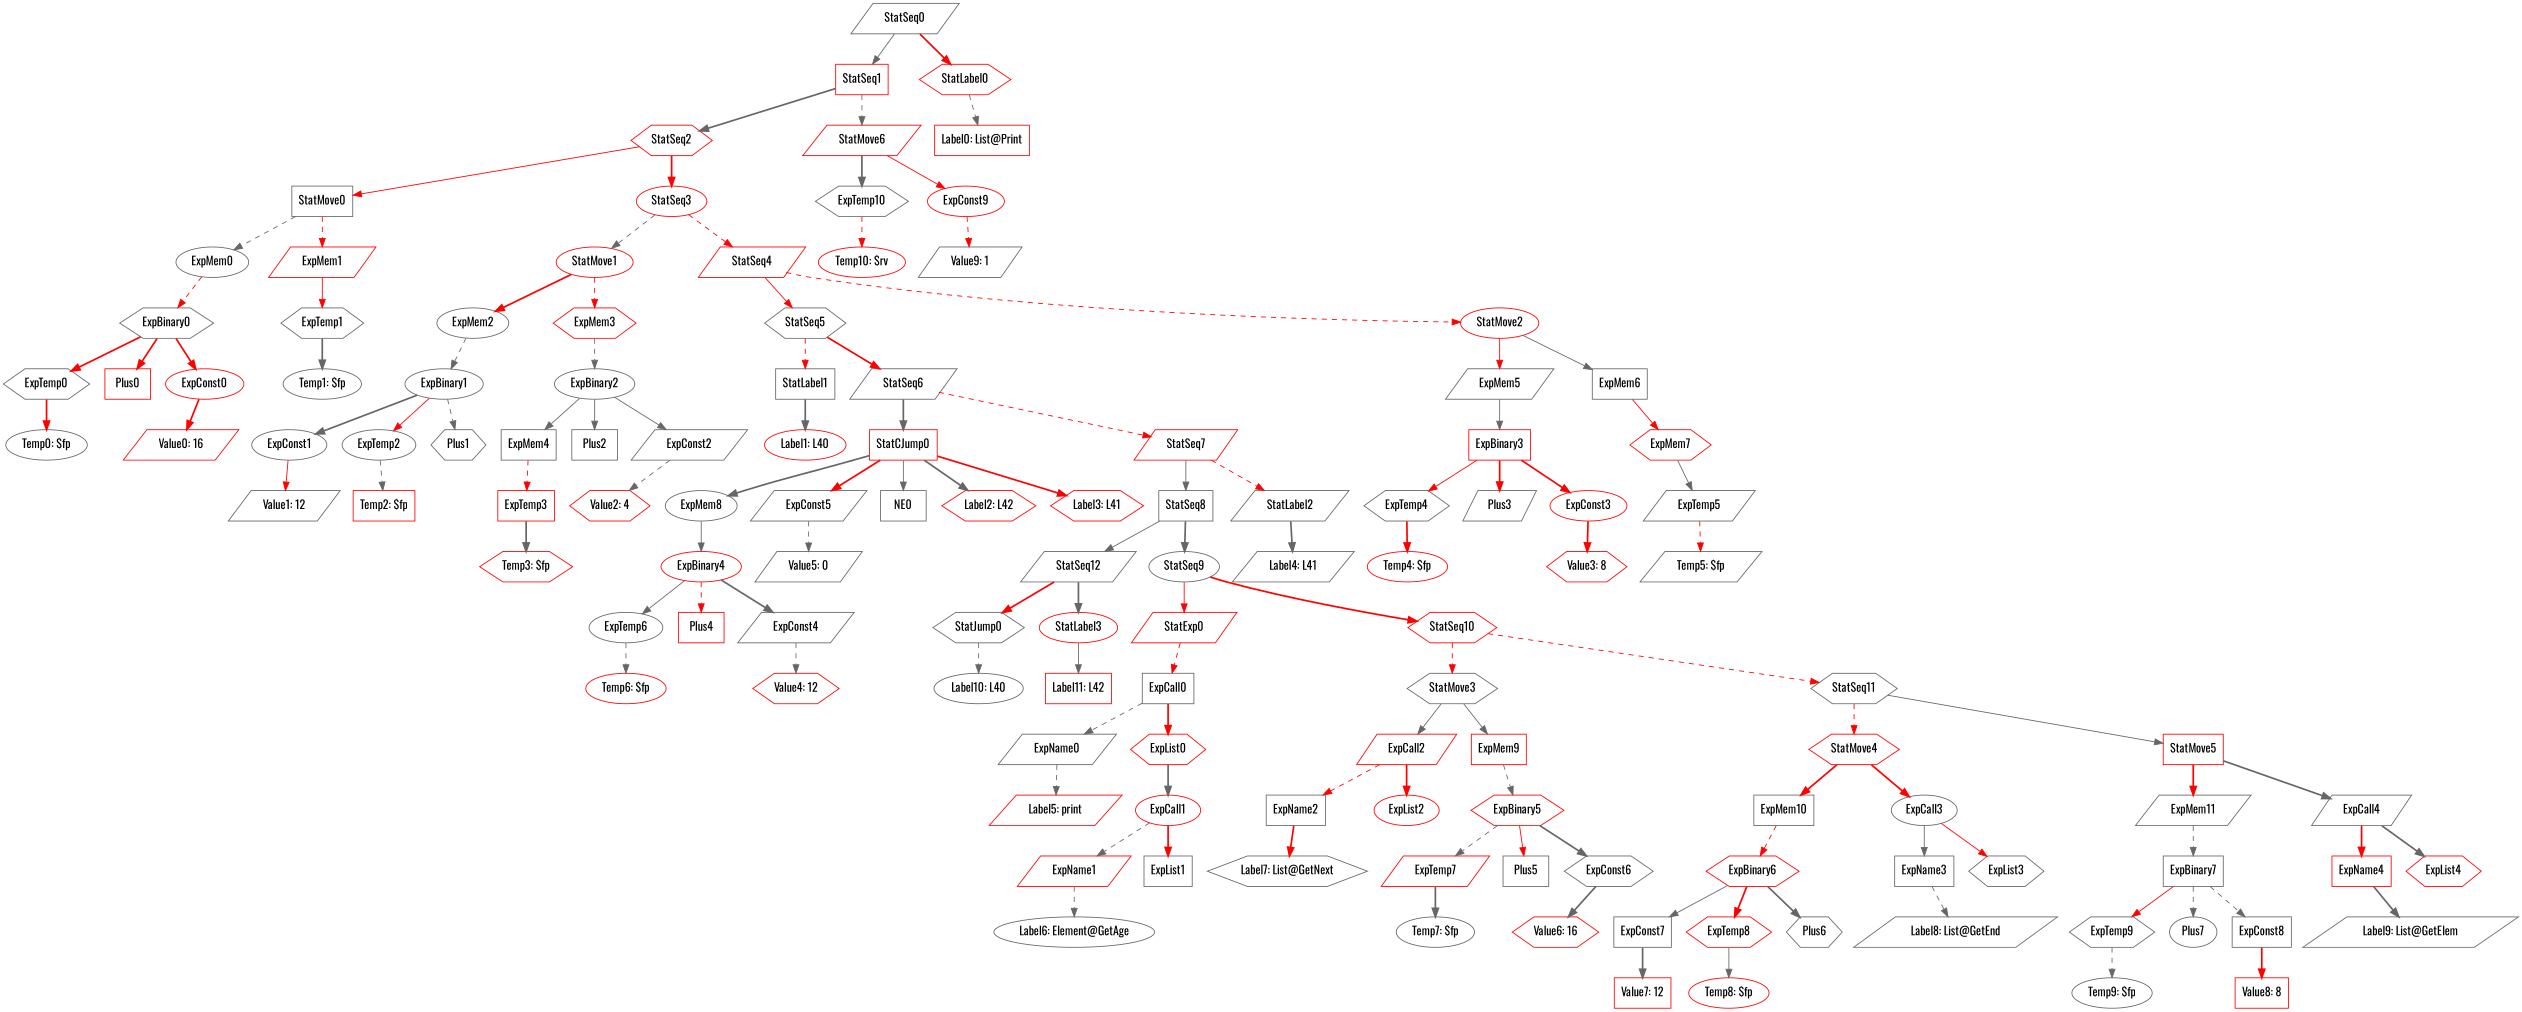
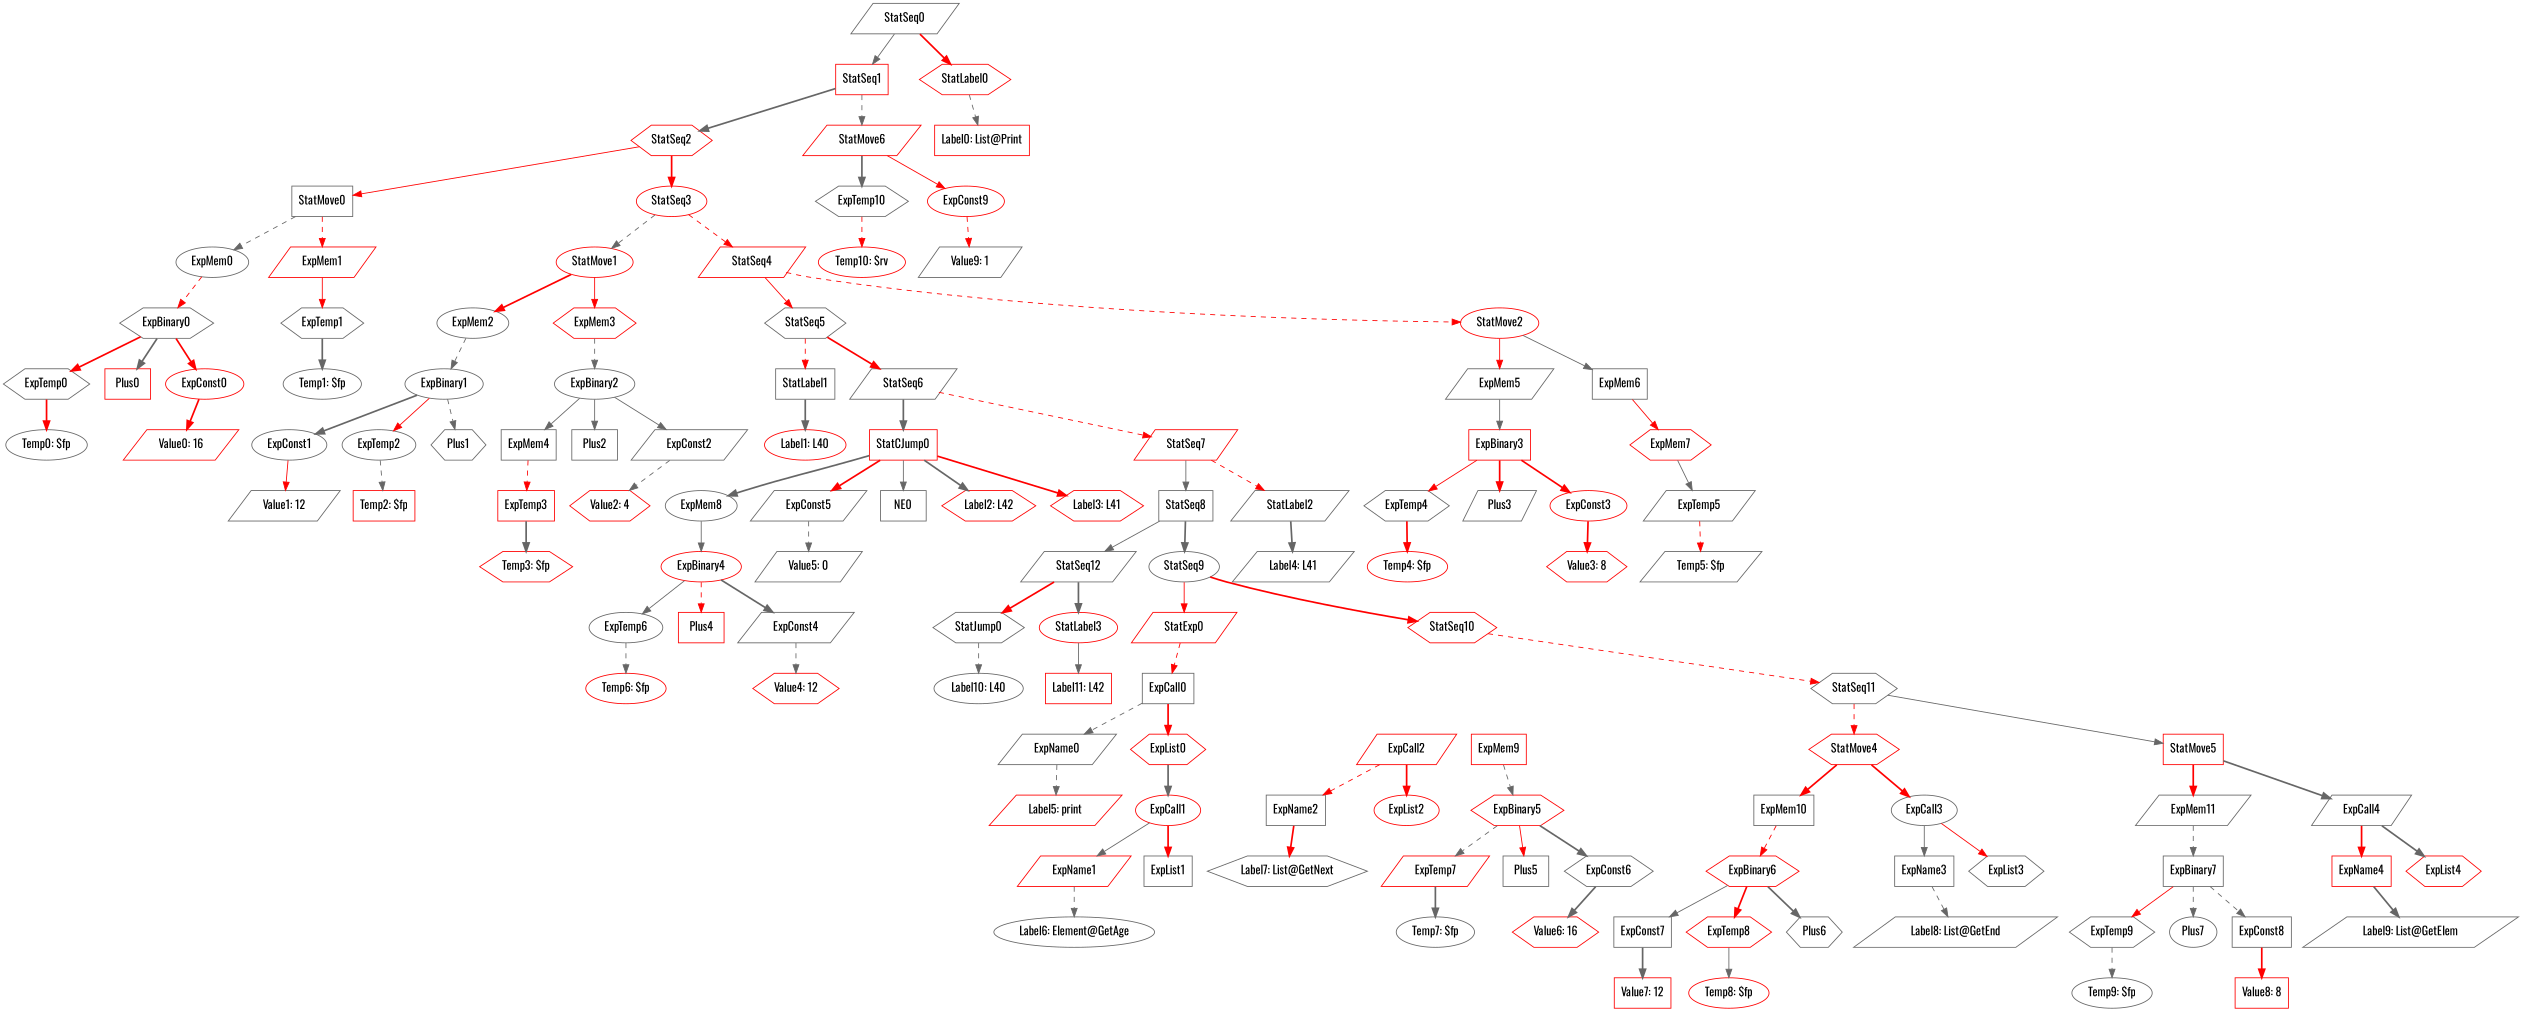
edge "StatMove1" -> "ExpMem3": style dashed -> solid
edge "ExpBinary0" -> "Plus0": color red -> gray40
node "StatMove3": removed
edge "ExpCall1" -> "ExpName1": style dashed -> solid
